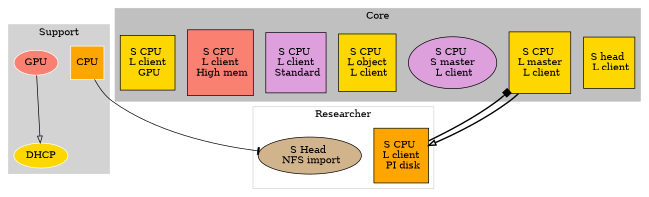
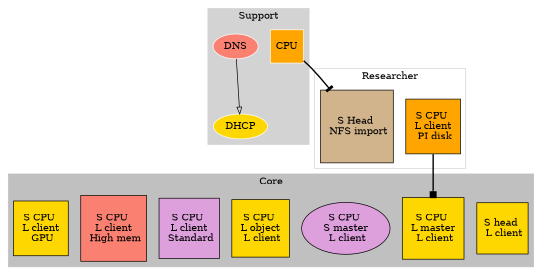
node "GPU": label "GPU" -> "DNS"
edge "S CPU L master L client" -> "S CPU L client PI disk": removed
edge "CPU" -> "S Head NFS import": style solid -> bold
node "S Head NFS import": shape ellipse -> square
